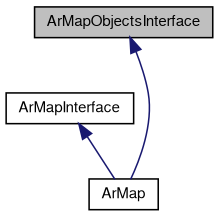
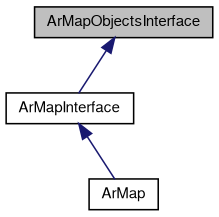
edge "ArMap" -> "ArMapObjectsInterface": now "ArMapInterface" -> "ArMapObjectsInterface"
